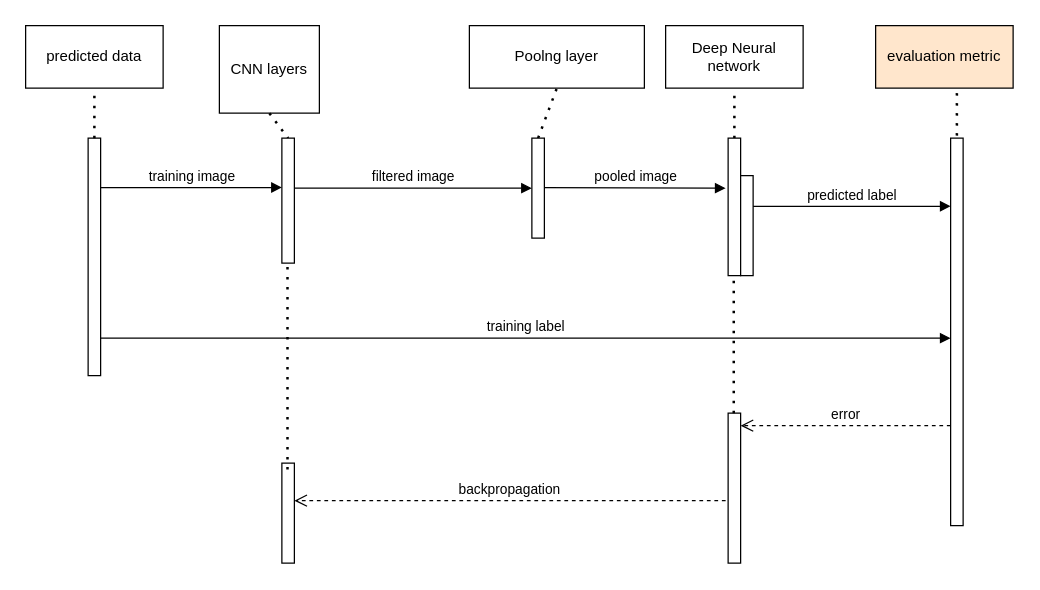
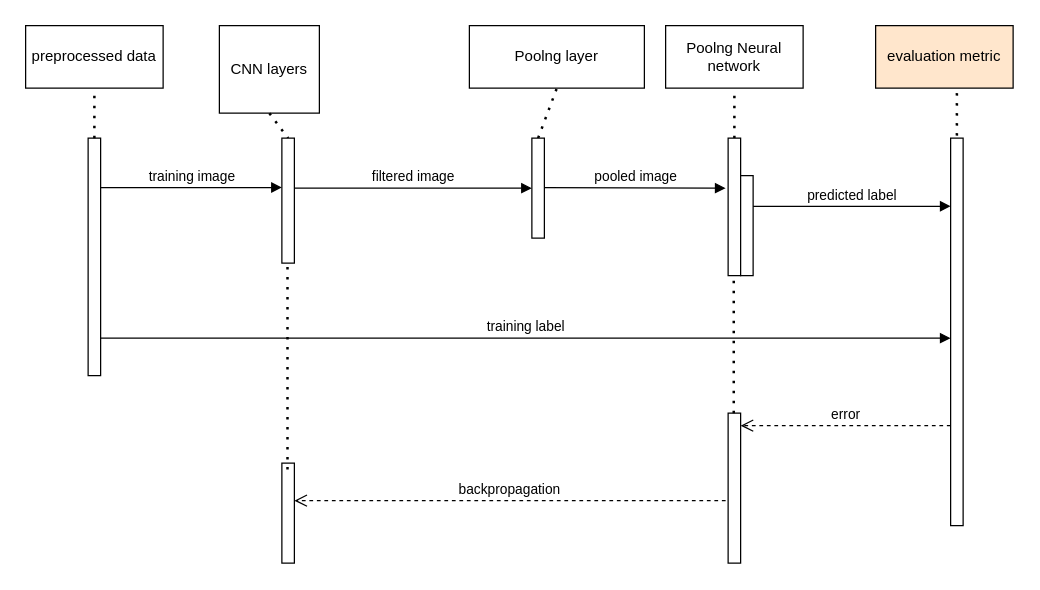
node "predicted data": label "predicted data" -> "preprocessed data"
node "Deep Neural network": label "Deep Neural network" -> "Poolng Neural network"
